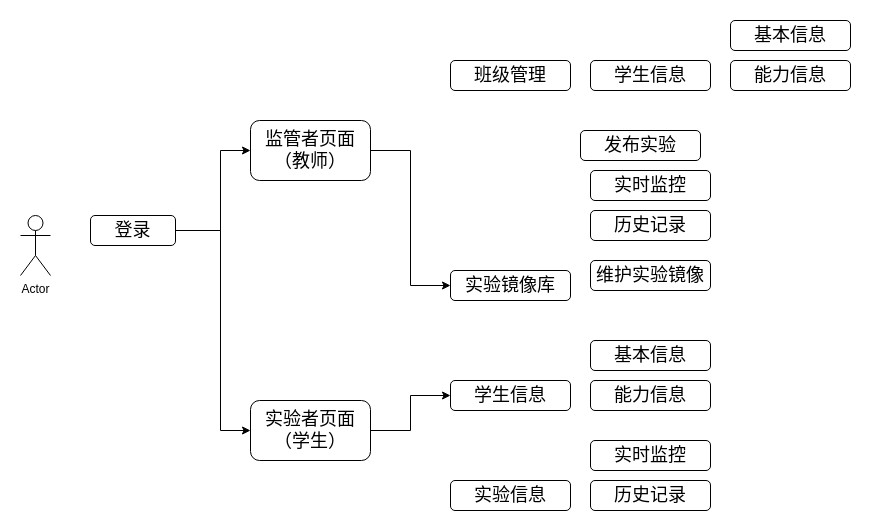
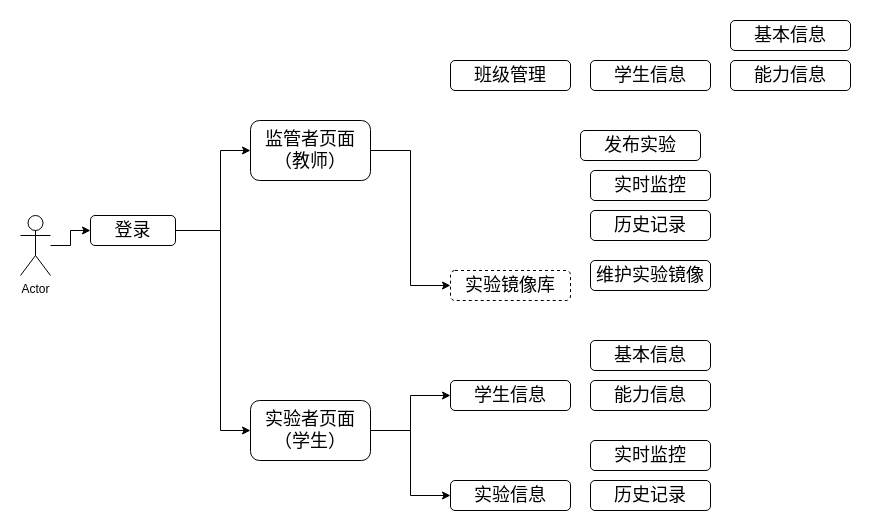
edge "Actor" -> "登录": added
node "实验镜像库": style solid -> dashed
edge "实验者页面 （学生）" -> "实验信息": added
